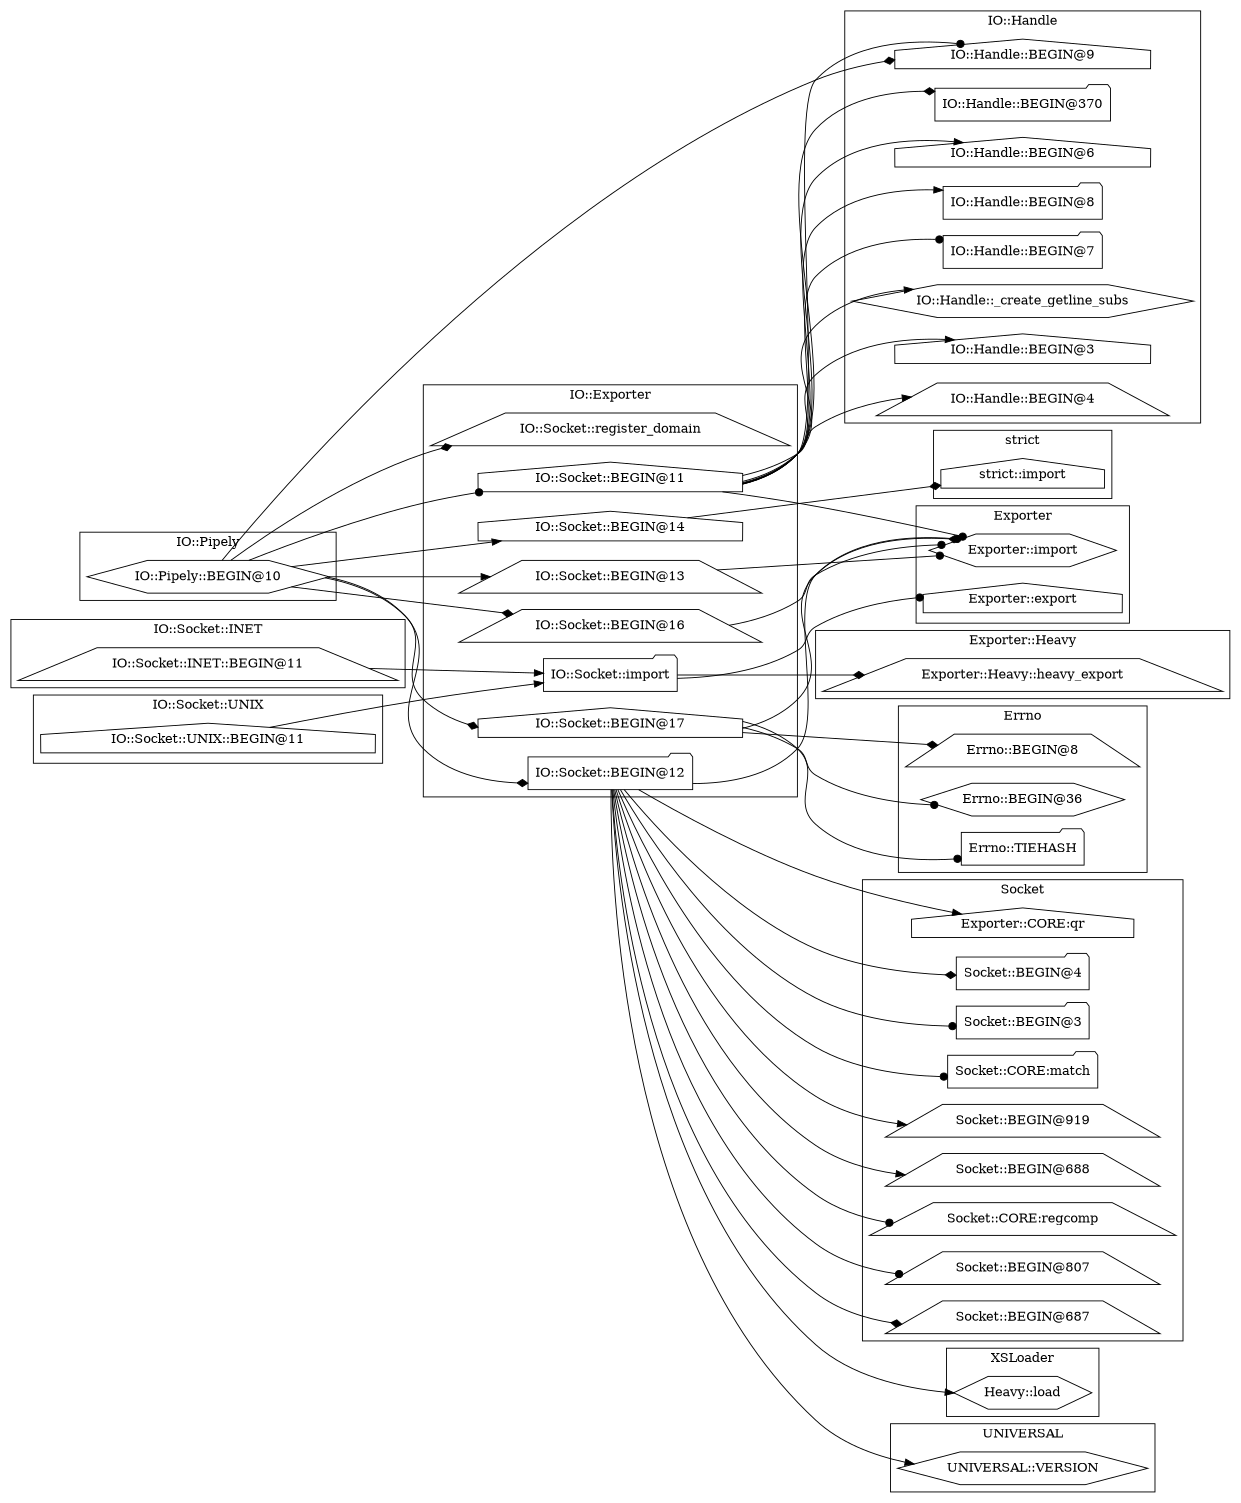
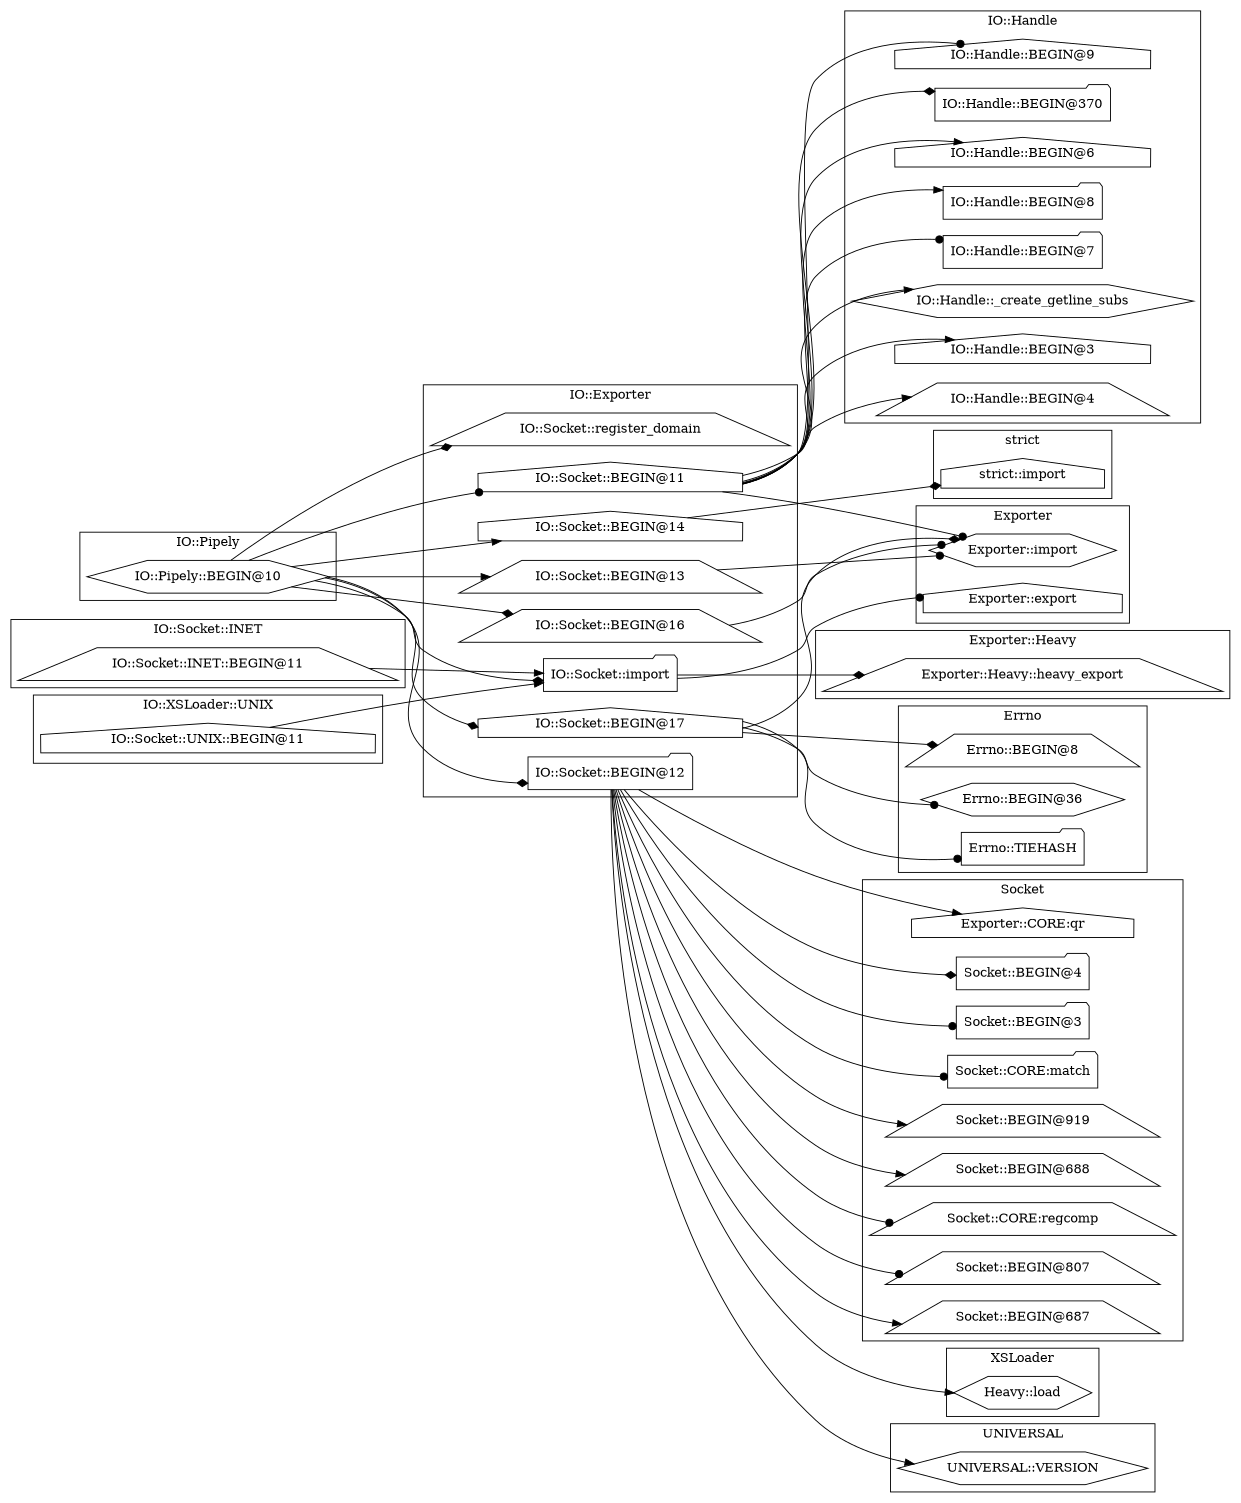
edge "IO::Pipely::BEGIN@10" -> "IO::Handle::BEGIN@9": now "IO::Pipely::BEGIN@10" -> "IO::Socket::import"
edge "IO::Socket::BEGIN@12" -> "Exporter::import": removed
cluster "IO::Socket::UNIX": label "IO::Socket::UNIX" -> "IO::XSLoader::UNIX"
edge "IO::Socket::BEGIN@12" -> "Socket::BEGIN@687": arrowhead diamond -> normal
